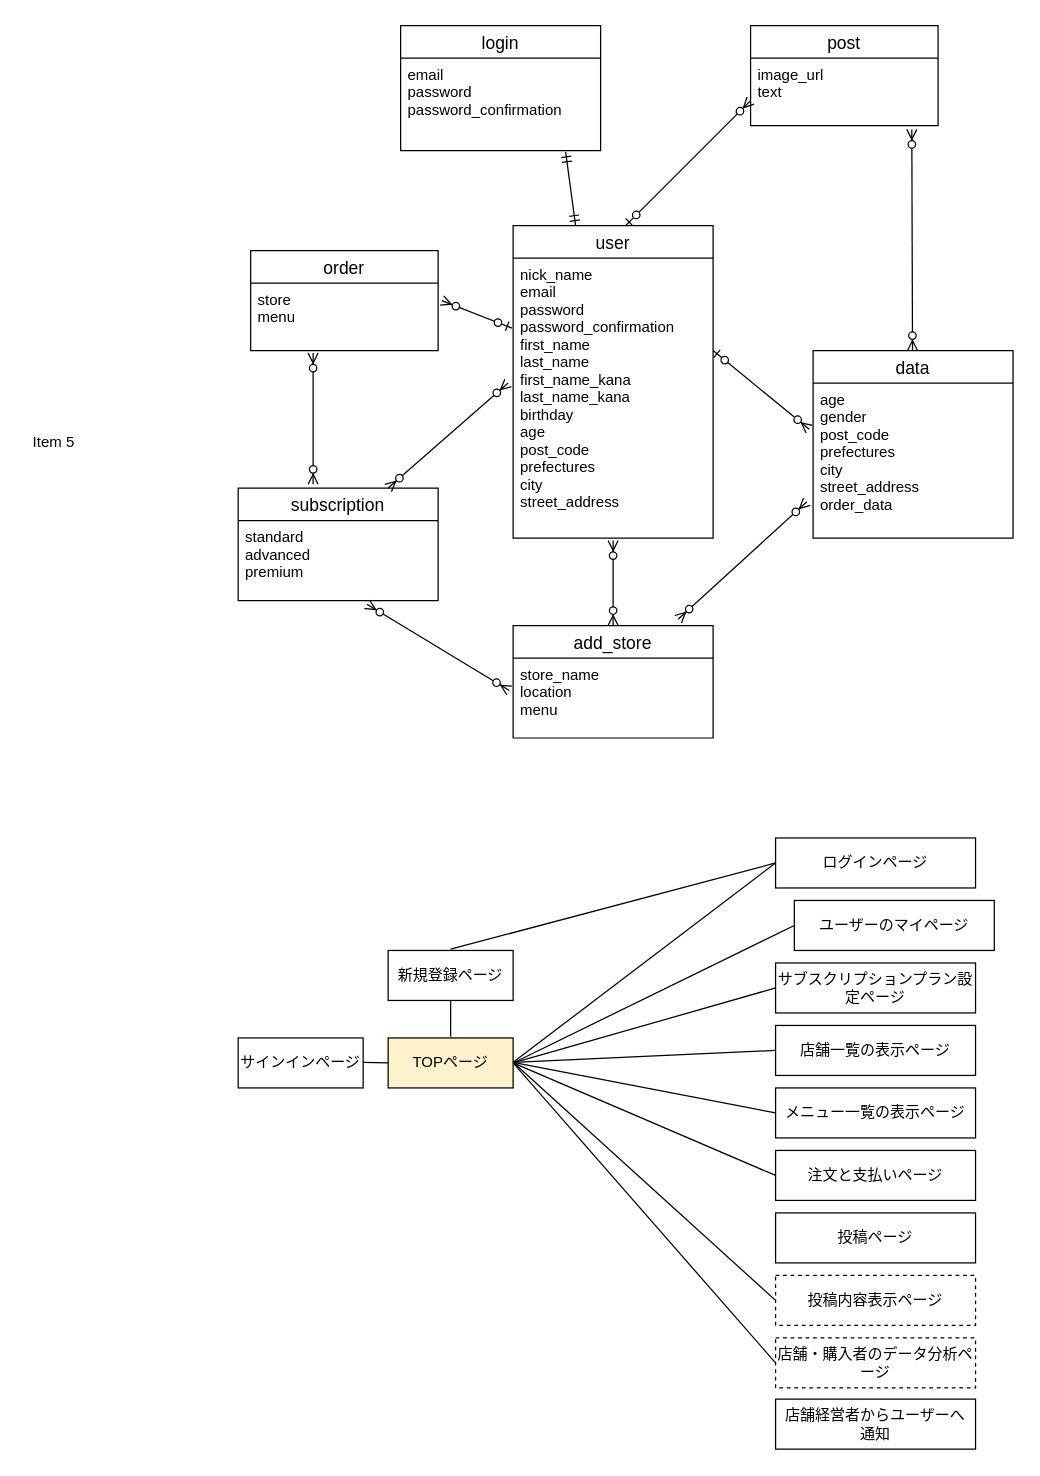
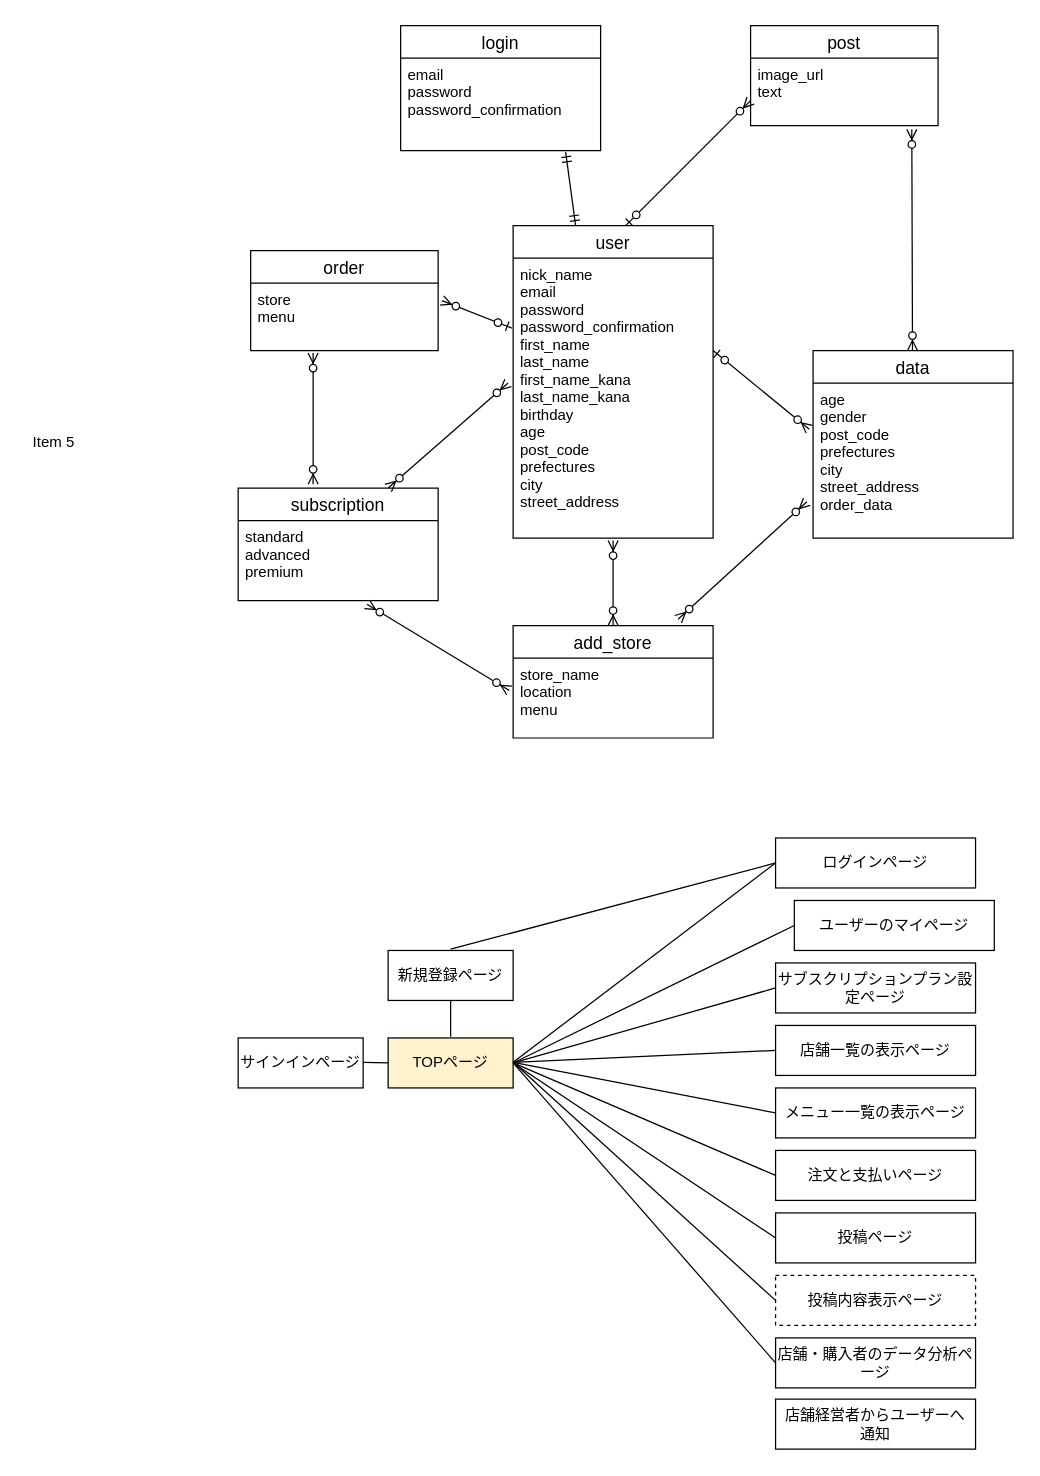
edge "TOPページ" -- "投稿ページ": added
node "店舗・購入者のデータ分析ページ": style dashed -> solid
